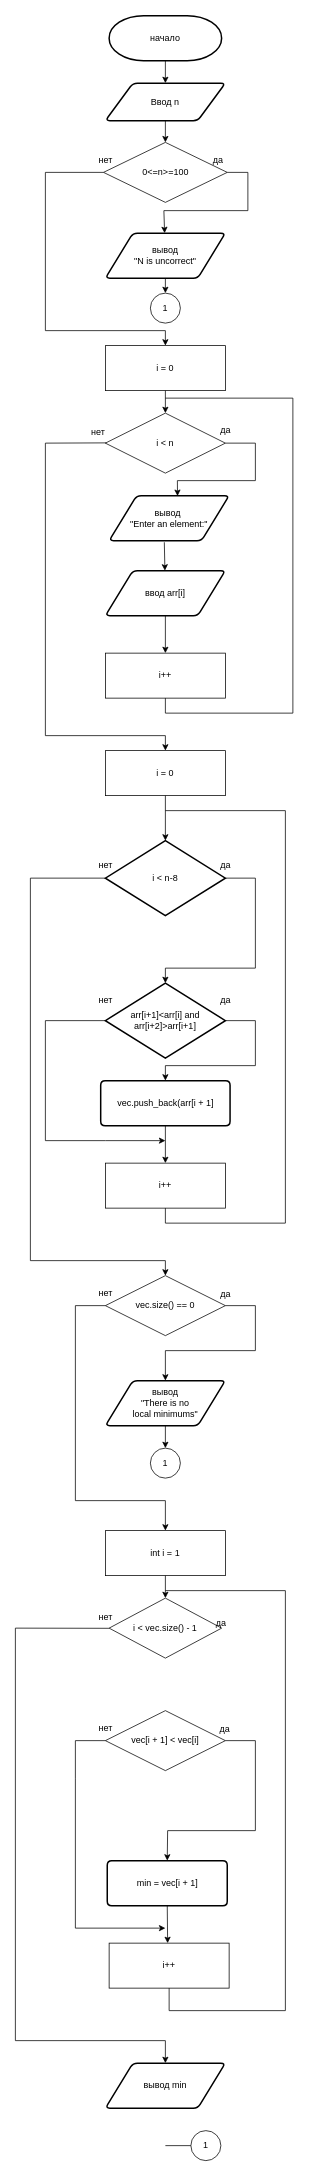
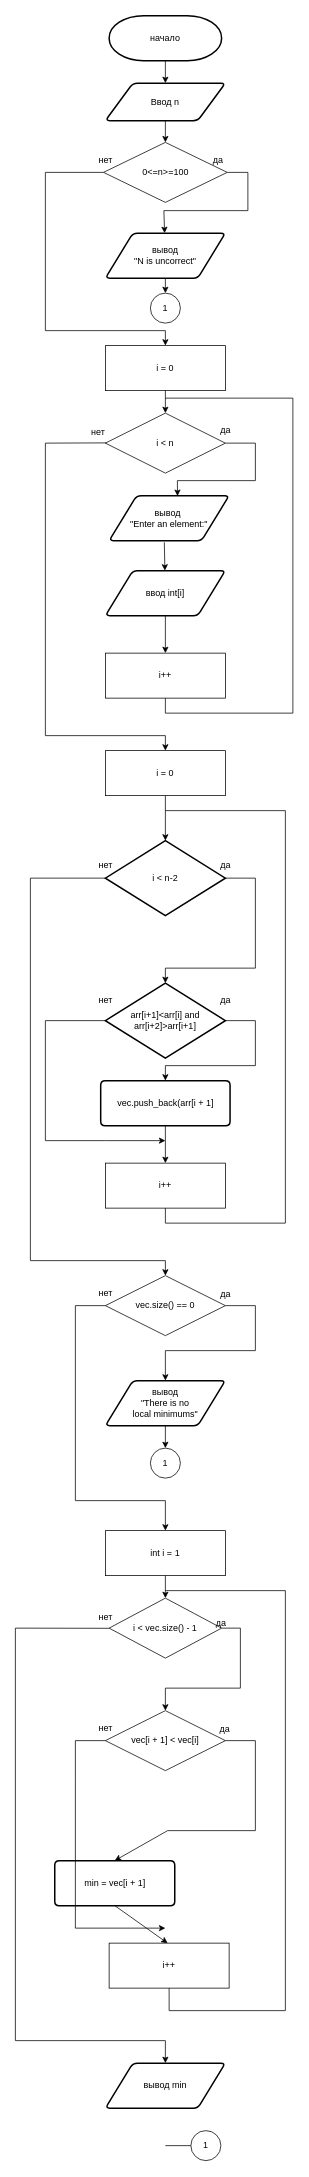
node "ввод arr[i]": label "ввод arr[i]" -> "ввод int[i]"
node "i < n-8": label "i < n-8" -> "i < n-2"
edge "i < vec.size() - 1" -> "vec[i + 1] < vec[i]": added
node "min = vec[i + 1]": moved (167, 1883) -> (115, 1883)
